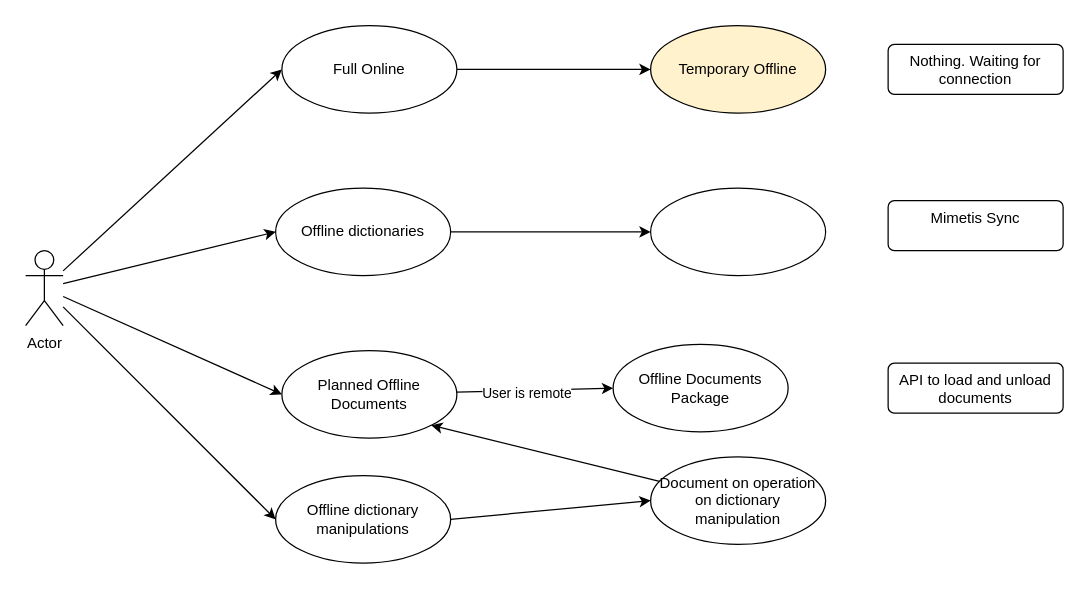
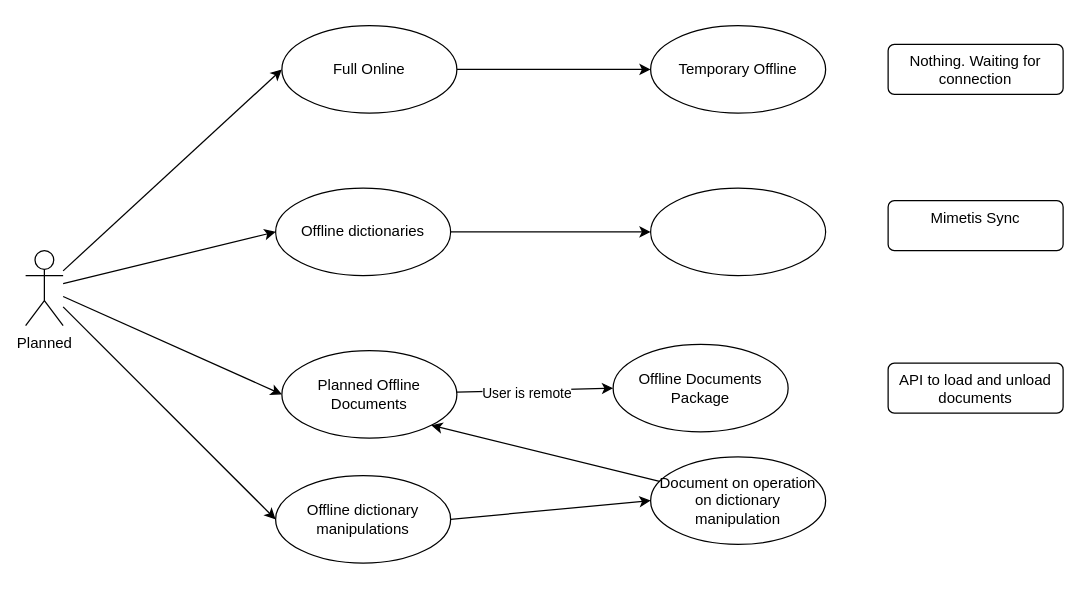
node "Temporary Offline": fillcolor #fff2cc -> #ffffff
node "Actor": label "Actor" -> "Planned"
